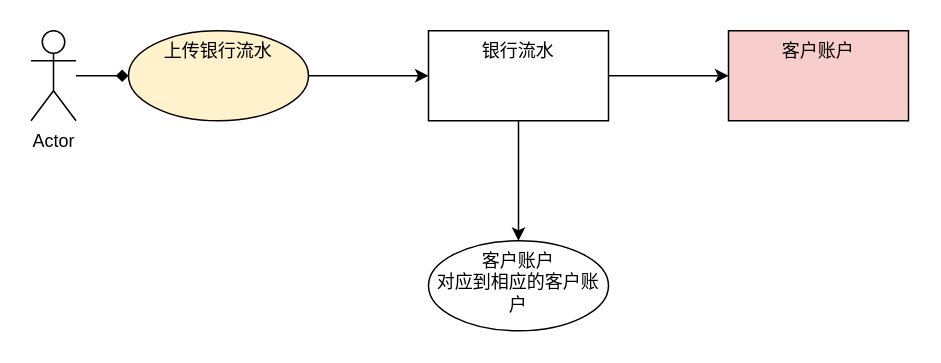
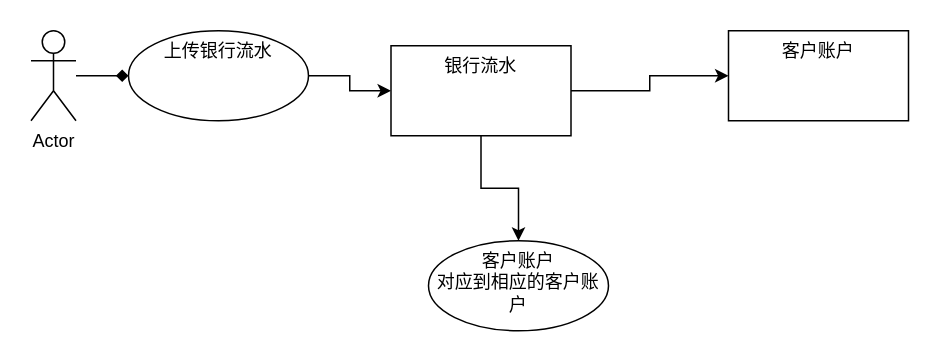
node "上传银行流水": fillcolor #fff2cc -> #ffffff
node "银行流水": moved (518, 76) -> (481, 91)
node "客户账户": fillcolor #f8cecc -> #ffffff
